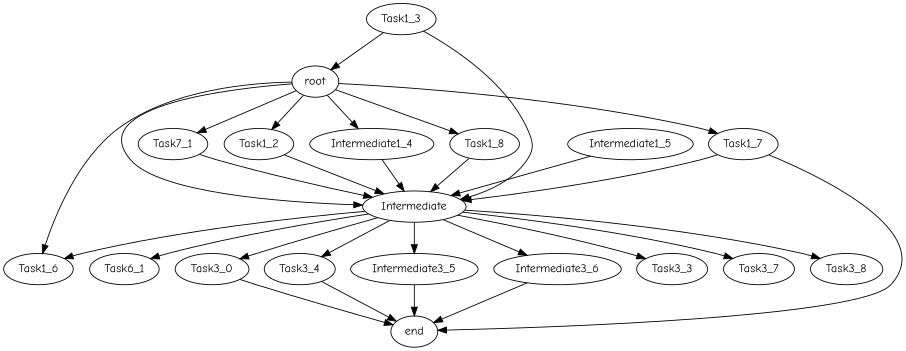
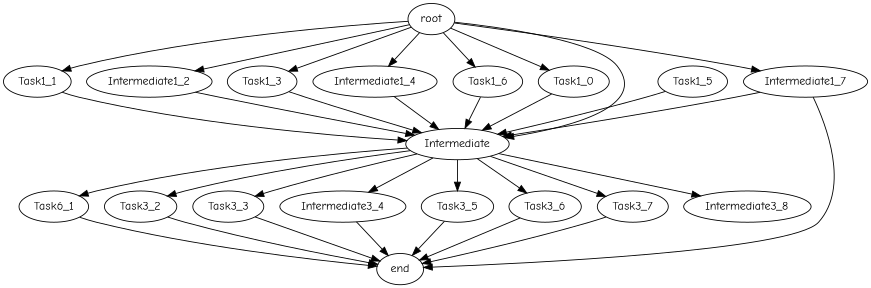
edge "Task1_3" -> "root": reversed
node "Task7_1": label "Task7_1" -> "Task1_1"
node "Task1_2": label "Task1_2" -> "Intermediate1_2"
node "Task1_8": label "Task1_8" -> "Task1_0"
node "Intermediate1_5": label "Intermediate1_5" -> "Task1_5"
node "Task1_7": label "Task1_7" -> "Intermediate1_7"
edge "Intermediate" -> "Task1_6": reversed
edge "Task3_3" -> "end": added
edge "Task3_7" -> "end": added
edge "Task6_1" -> "end": added
node "Task3_0": label "Task3_0" -> "Task3_2"
node "Task3_4": label "Task3_4" -> "Intermediate3_4"
node "Intermediate3_5": label "Intermediate3_5" -> "Task3_5"
node "Intermediate3_6": label "Intermediate3_6" -> "Task3_6"
node "Task3_8": label "Task3_8" -> "Intermediate3_8"
